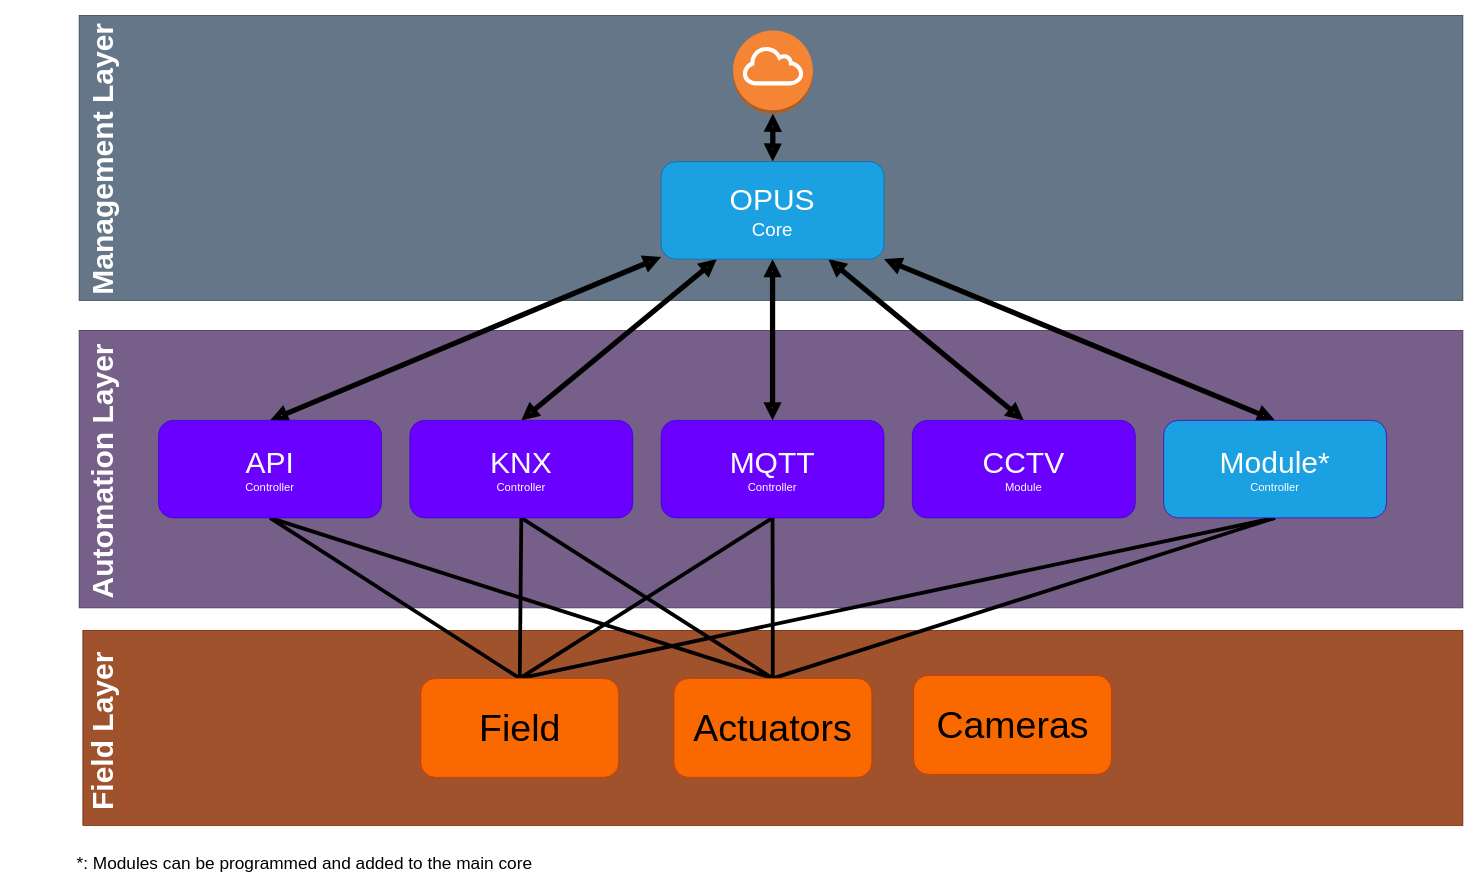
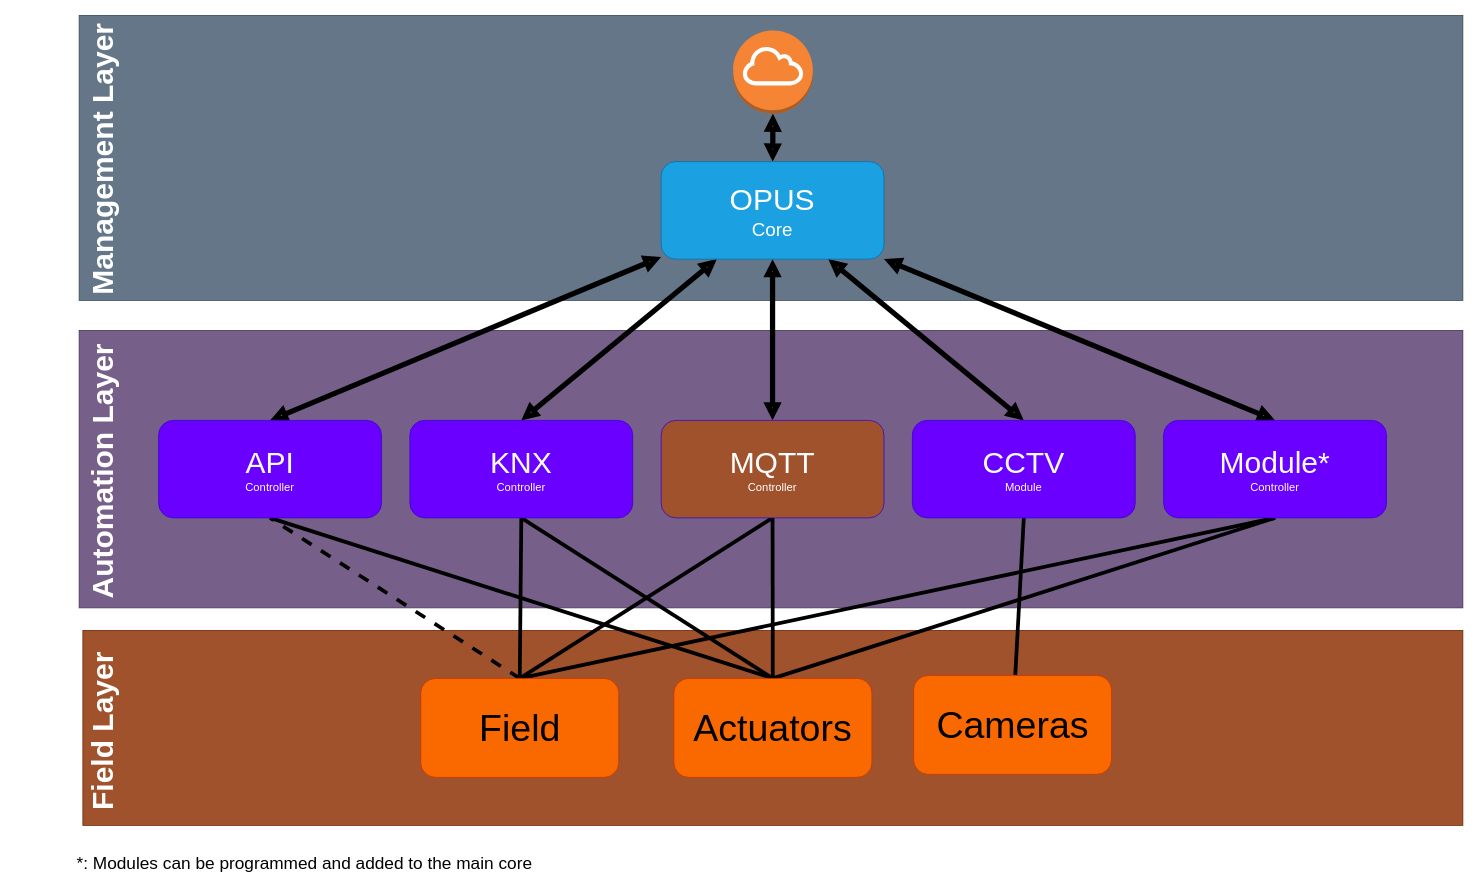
node "MQTT Controller": fillcolor #6a00ff -> #a0522d
node "Module* Controller": fillcolor #1ba1e2 -> #6a00ff
edge "CCTV Module" -- "Cameras": added
edge "API Controller" -- "Field": style solid -> dashed
